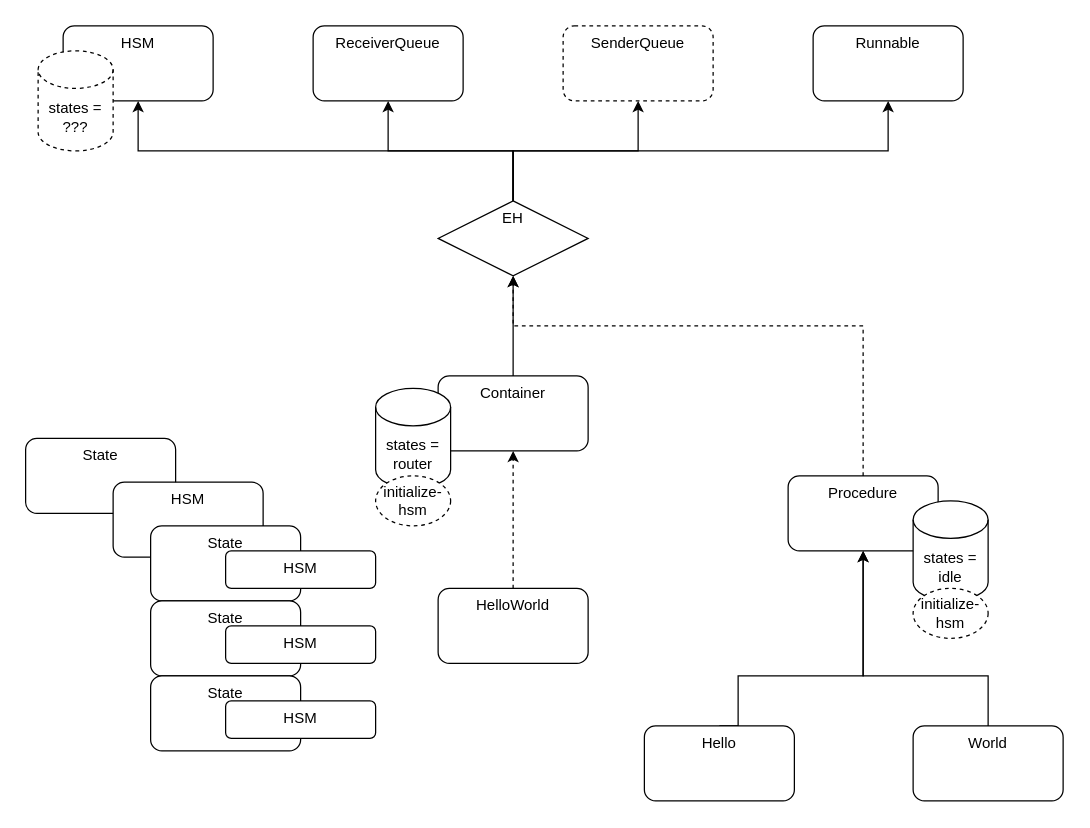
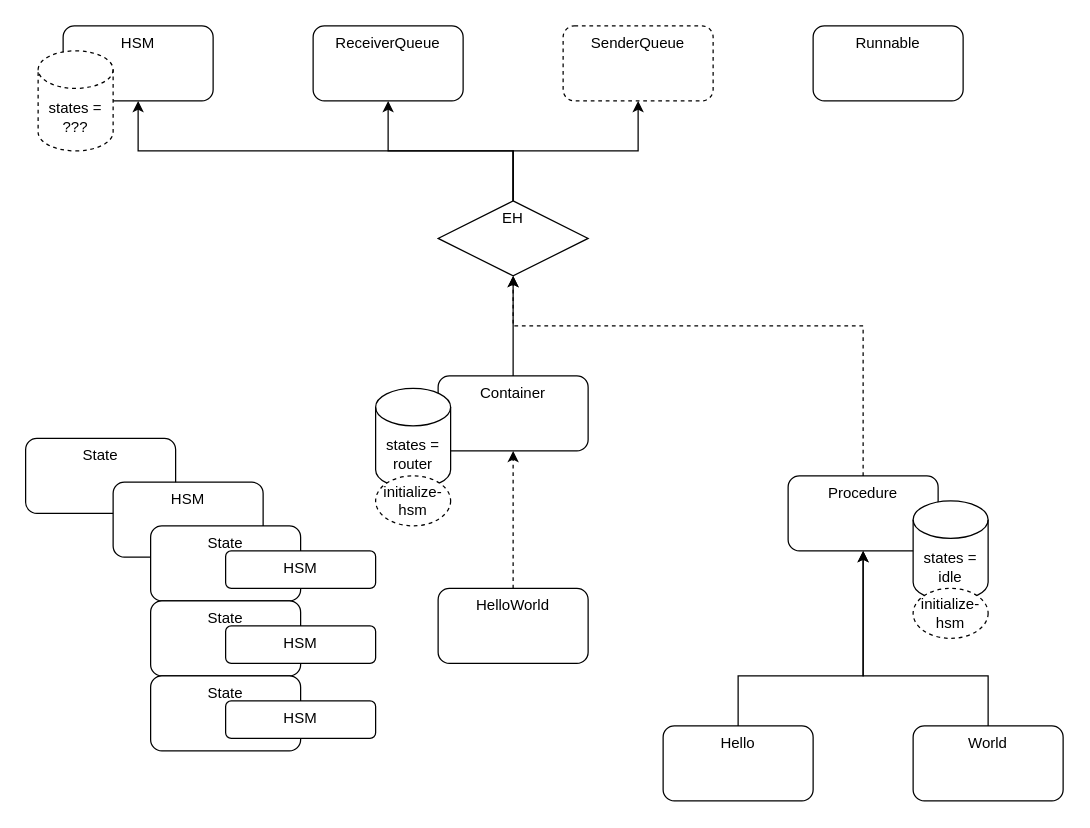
edge "EH" -> "Runnable": removed
node "Hello": moved (719, 763) -> (738, 763)
